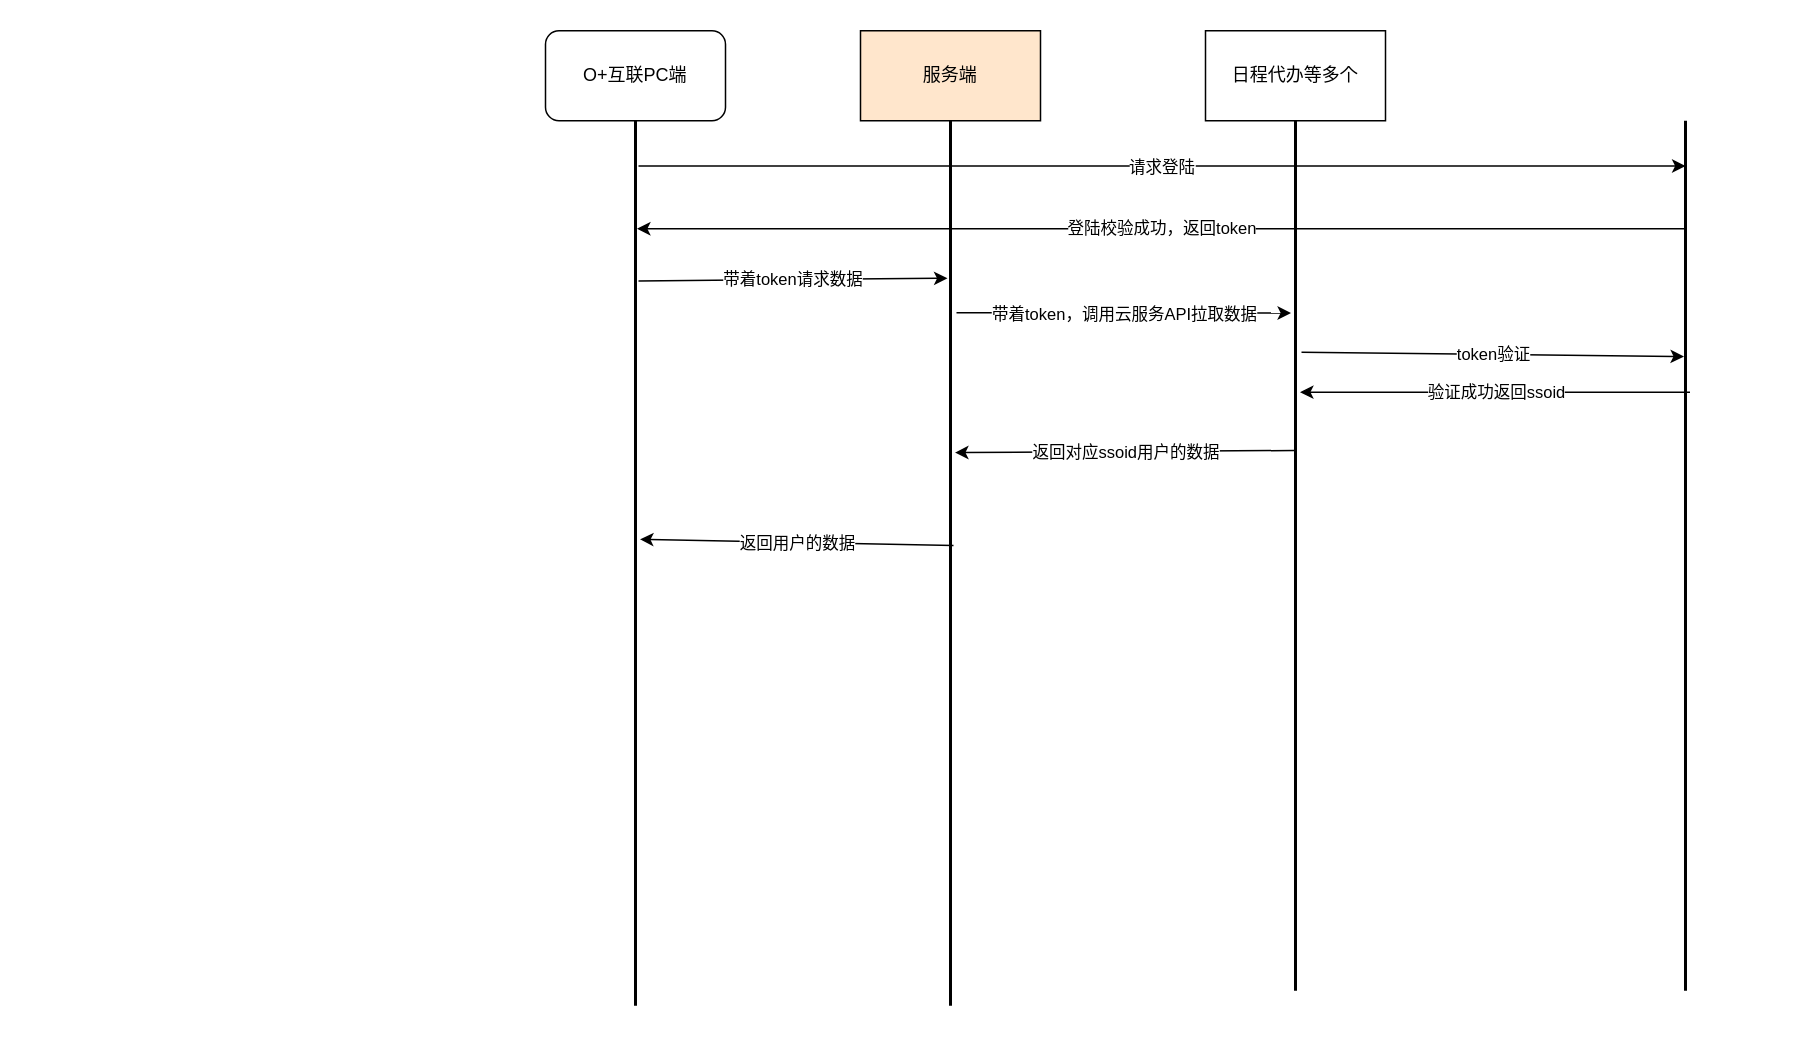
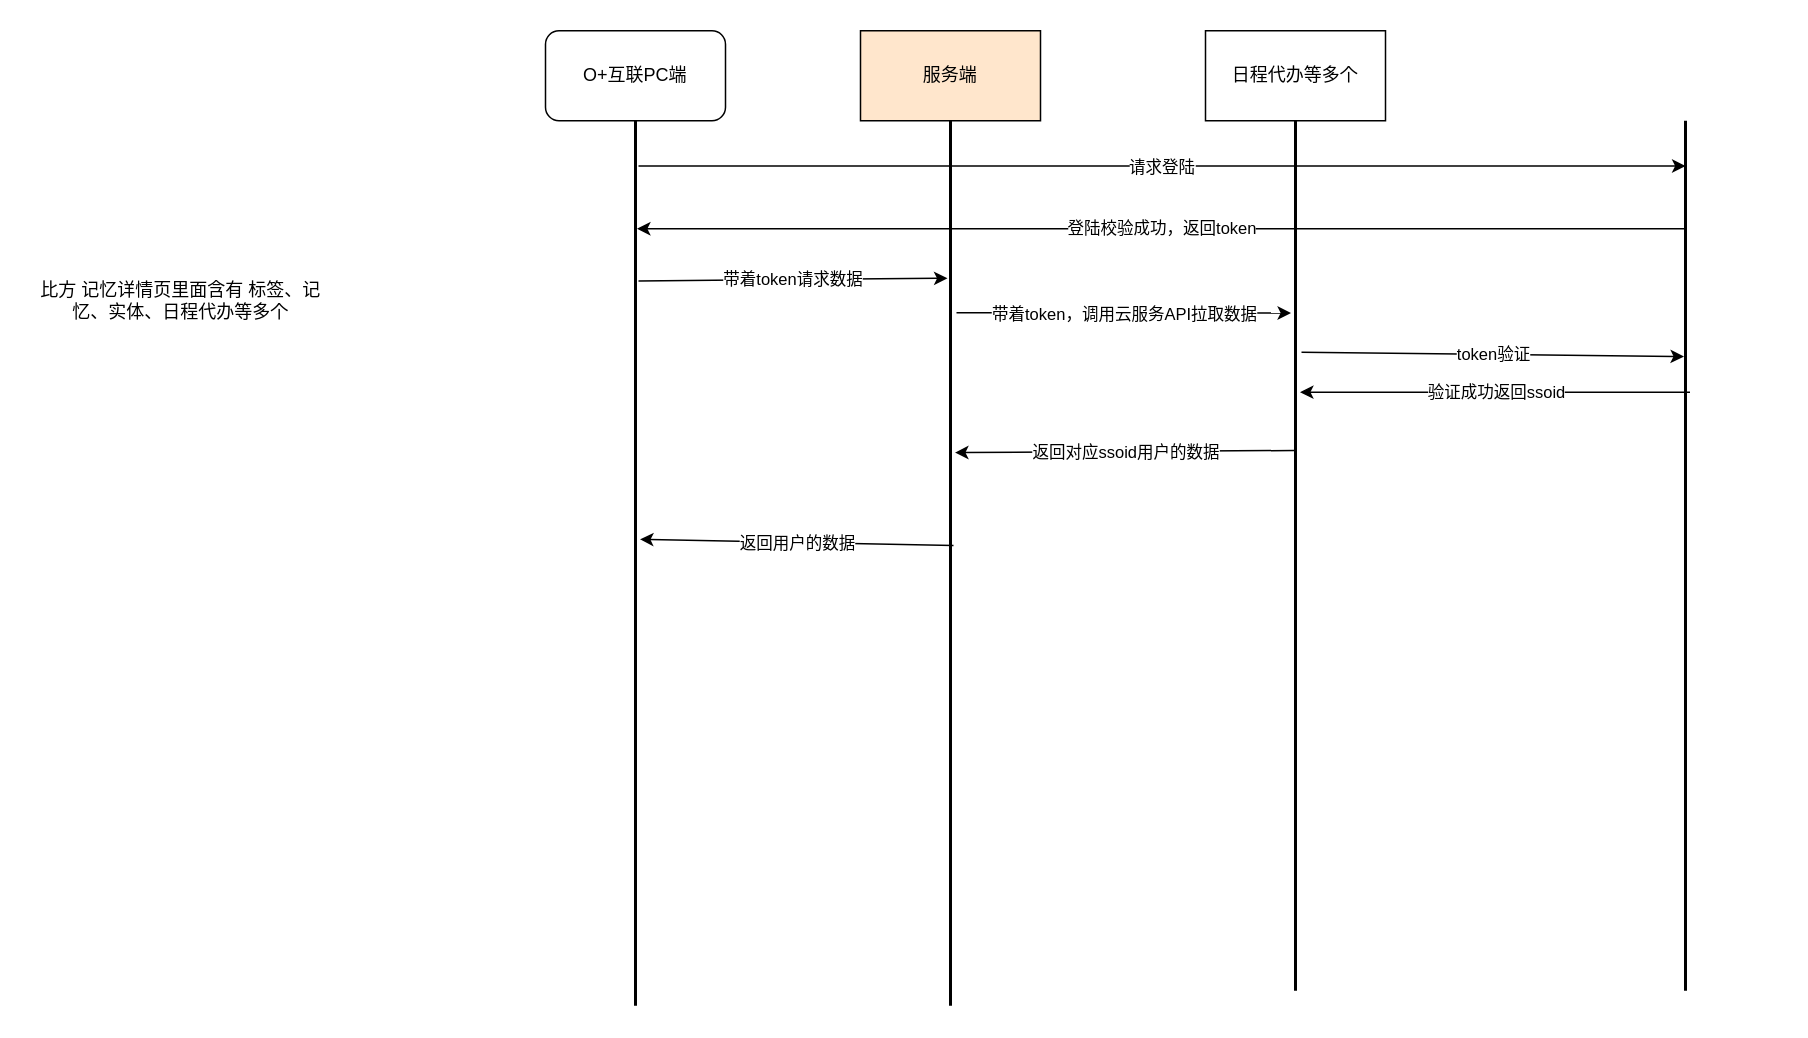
node "比方 记忆详情页里面含有 标签、记忆、实体、日程代办等多个": added
